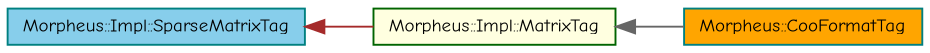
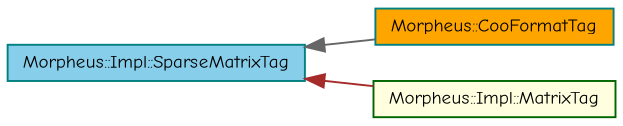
edge "Morpheus::CooFormatTag" -> "Morpheus::Impl::MatrixTag": now "Morpheus::CooFormatTag" -> "Morpheus::Impl::SparseMatrixTag"
